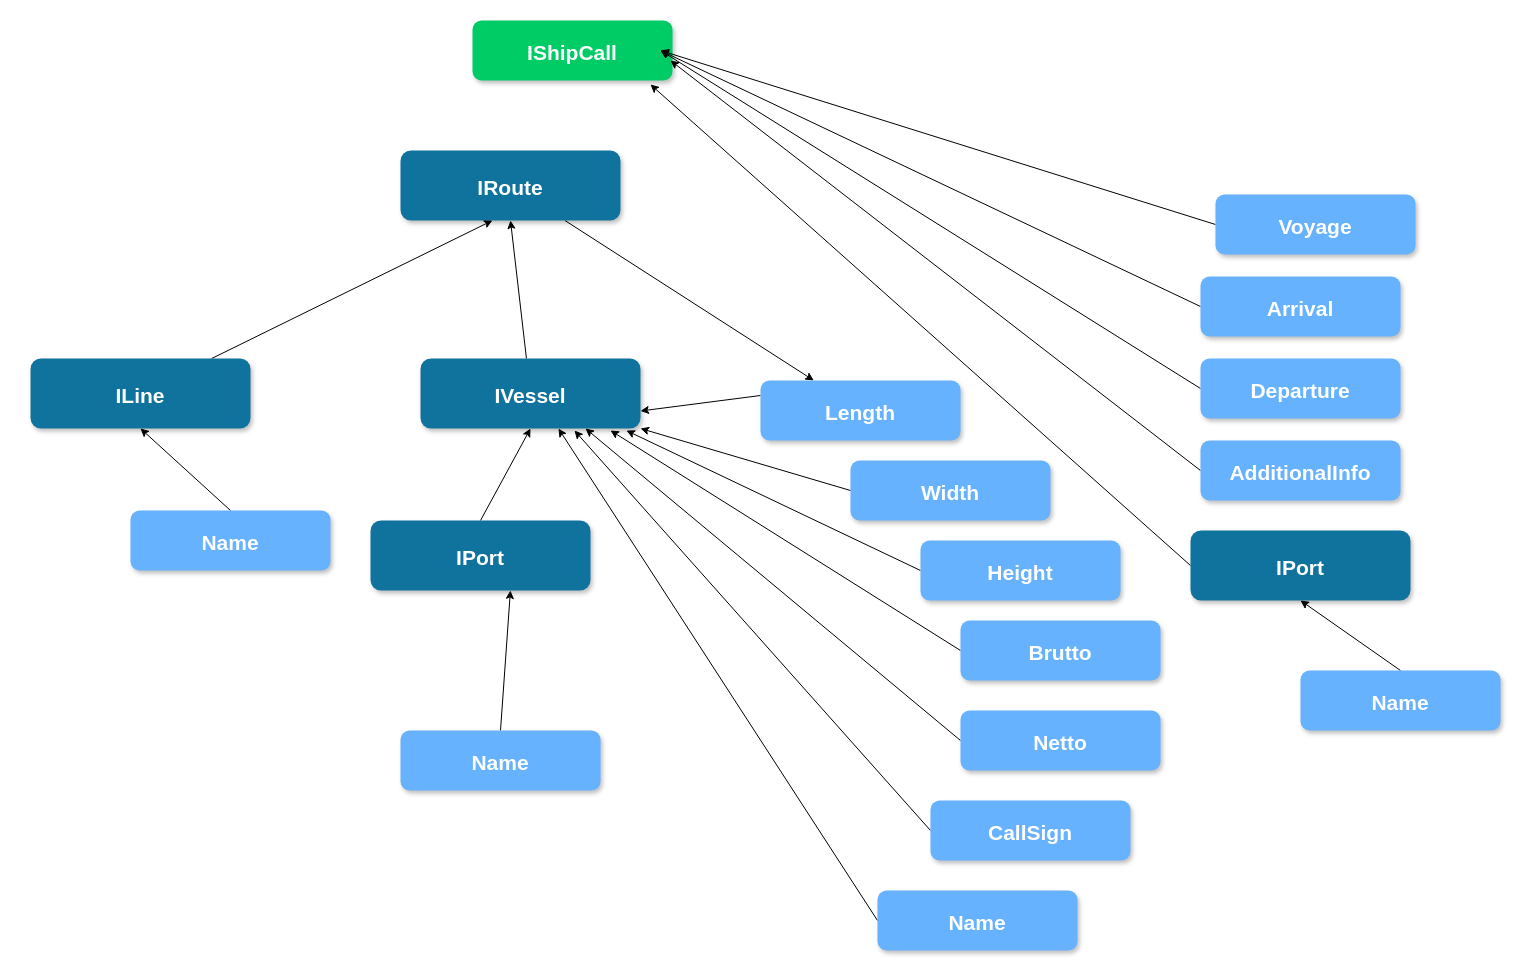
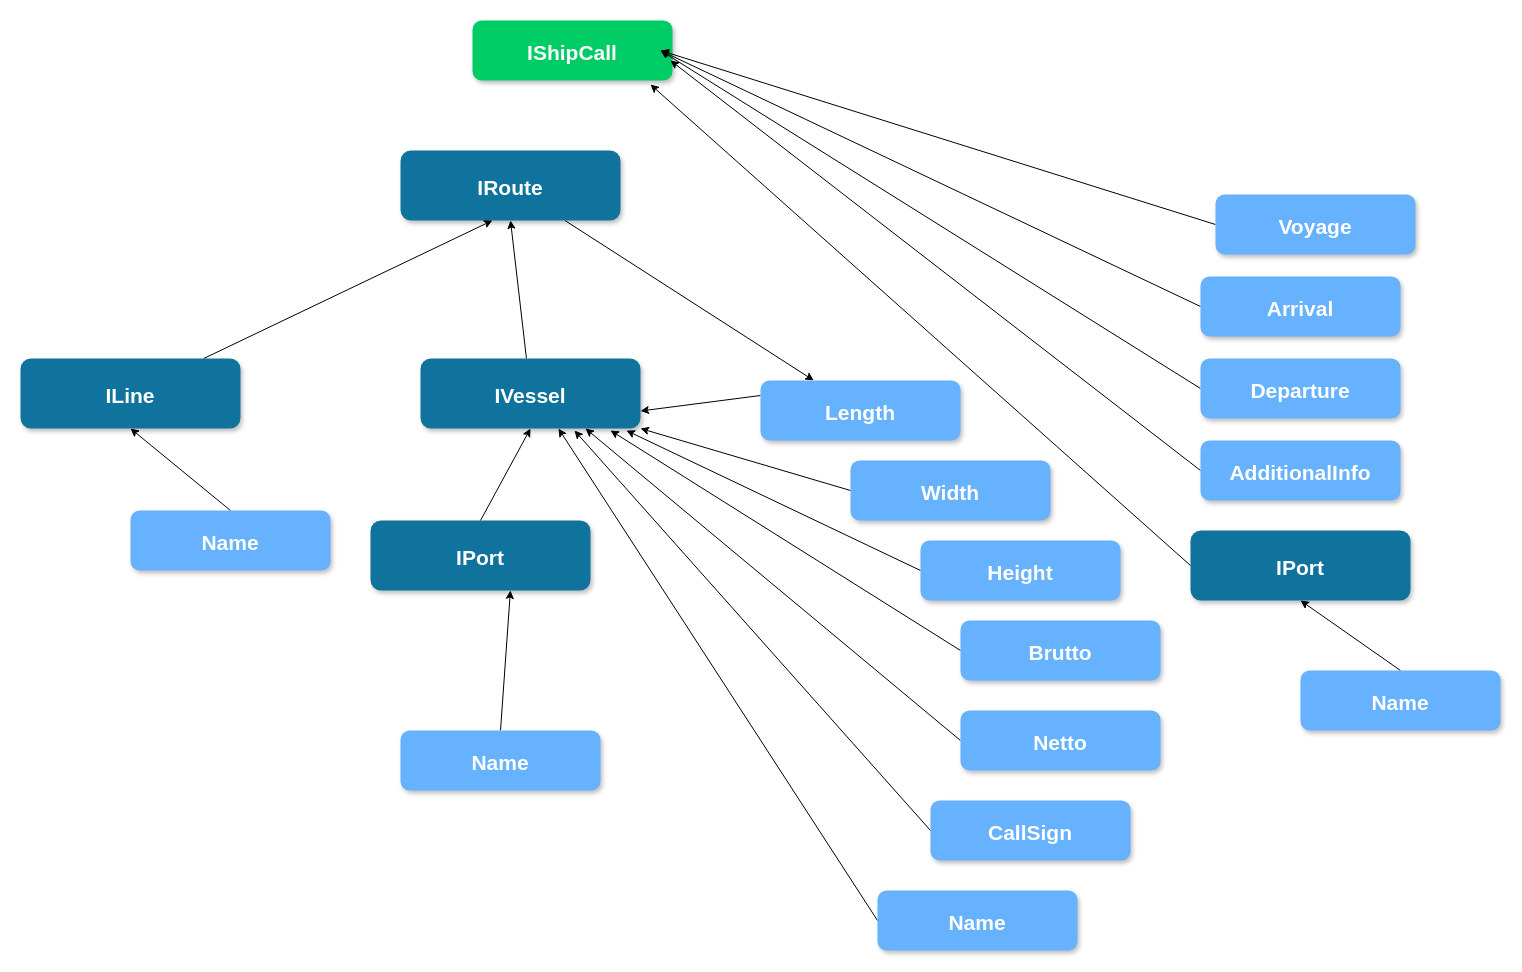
node "ILine": moved (141, 394) -> (131, 394)
